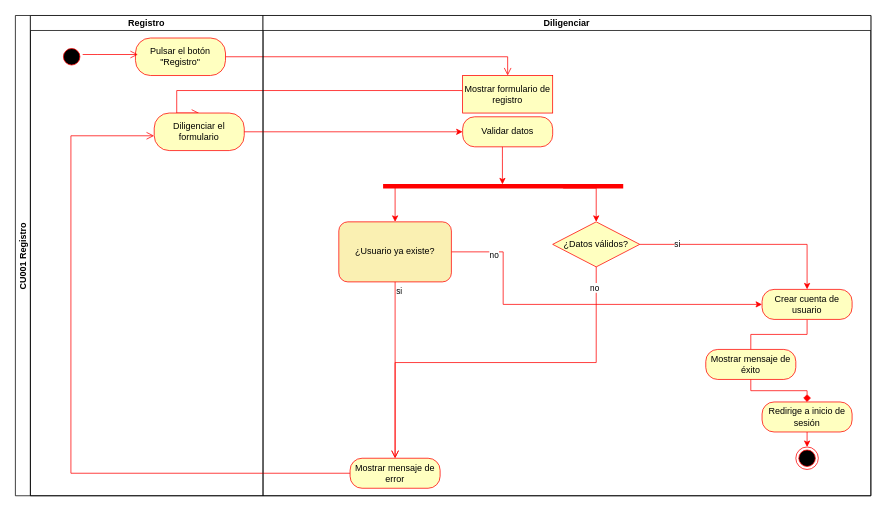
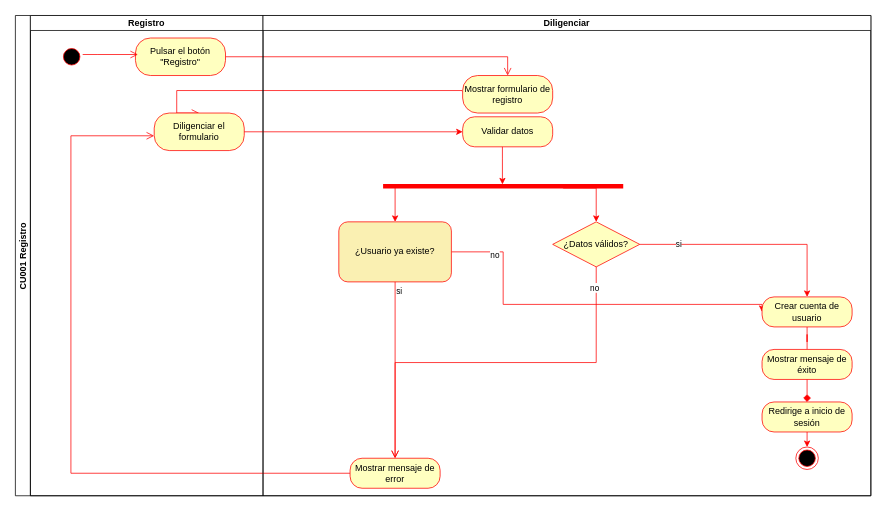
node "Mostrar formulario de registro": shape rectangle -> rounded rectangle
node "Crear cuenta de usuario": moved (807, 304) -> (807, 312)
node "Mostrar mensaje de éxito": moved (750, 364) -> (807, 364)
